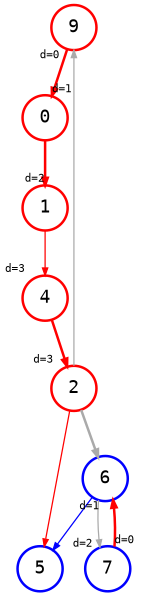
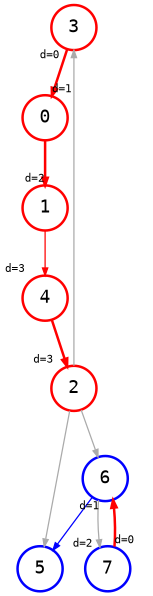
node "9": label "9" -> "3"
edge "2" -> "6": style bold -> solid
edge "2" -> "5": color red -> #aaaaaa
